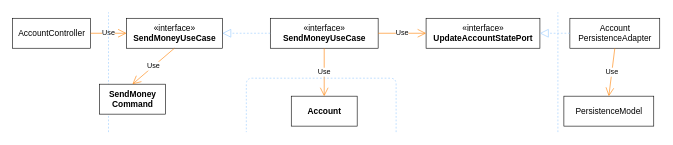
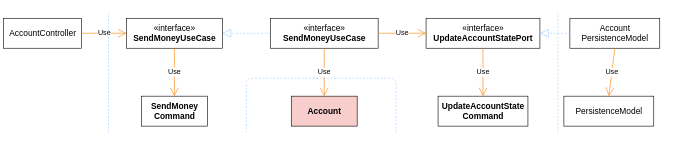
node "AccountController": moved (51, 33) -> (42, 33)
node "Account PersistenceAdapter": label "Account PersistenceAdapter" -> "Account PersistenceModel"
edge "«interface»UpdateAccountStatePort" -> "UpdateAccountState Command": added, label "Use"
node "SendMoney Command": moved (132, 99) -> (174, 111)
node "Account": fillcolor #ffffff -> #f8cecc
node "UpdateAccountState Command": added
